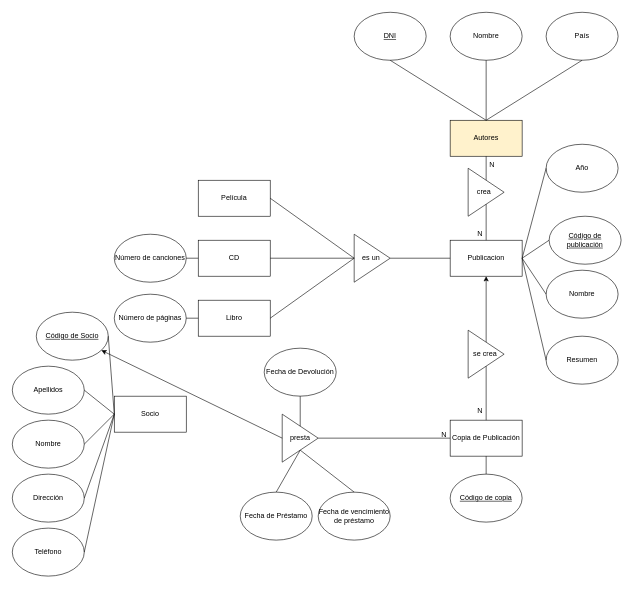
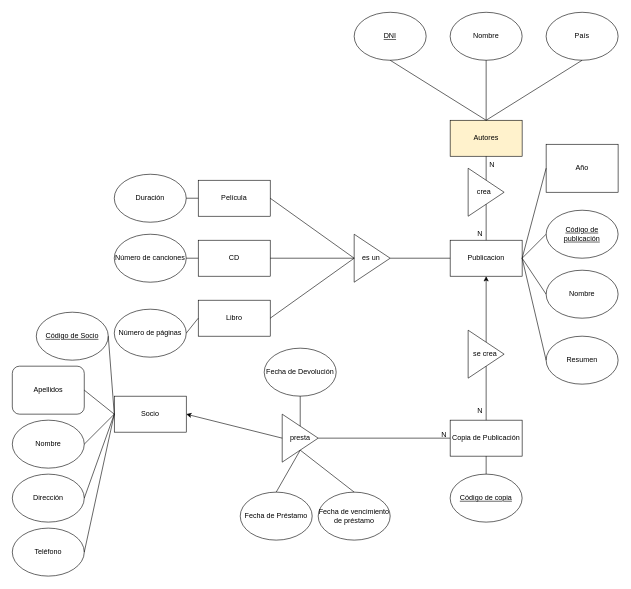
node "Año": shape ellipse -> rectangle
node "Duración": added
edge "Duración" -- "Película": added
node "Código de publicación": moved (585, 240) -> (582, 234)
node "Número de páginas": moved (150, 318) -> (150, 333)
node "Apellidos": shape ellipse -> rounded rectangle
edge "presta" -> "Código de Socio": now "presta" -> "Socio"
